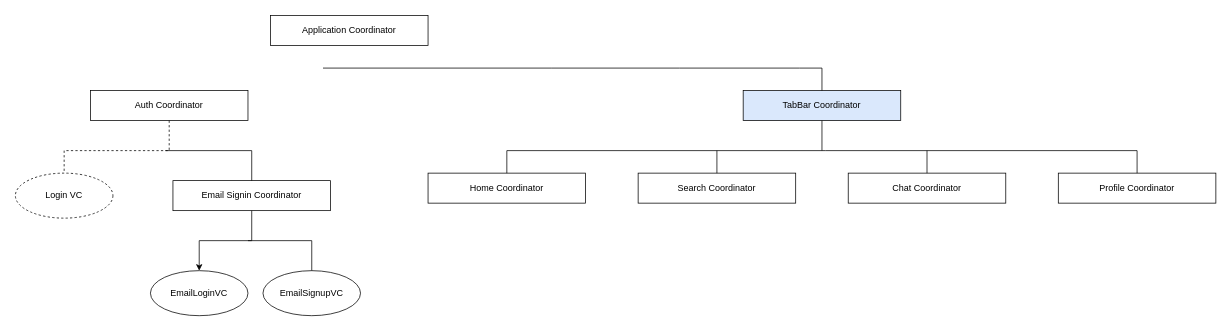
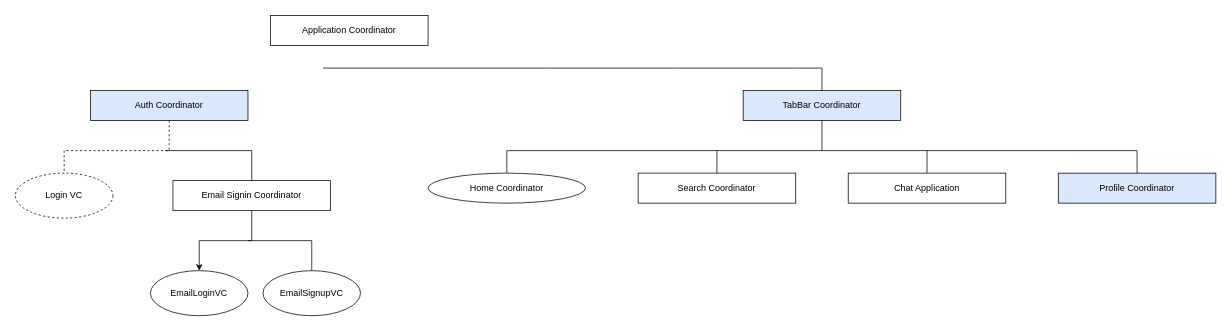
node "Auth Coordinator": fillcolor #ffffff -> #dae8fc
node "Home Coordinator": shape rectangle -> ellipse
node "Chat Coordinator": label "Chat Coordinator" -> "Chat Application"
node "Profile Coordinator": fillcolor #ffffff -> #dae8fc
